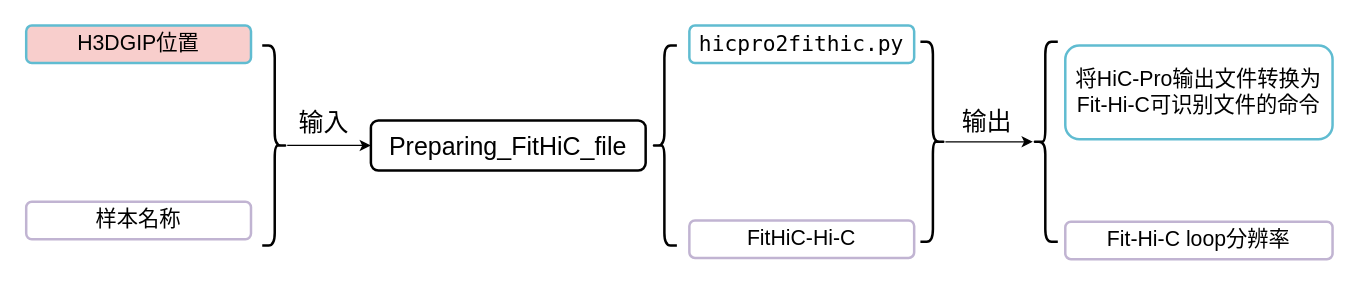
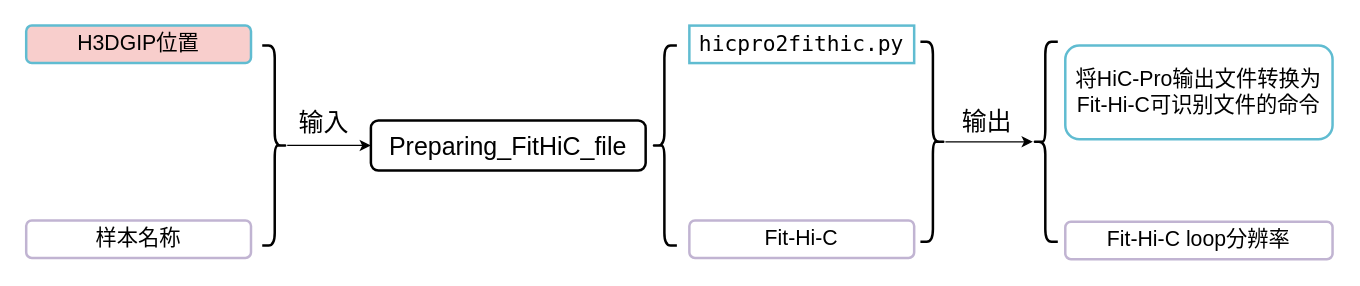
node "hicpro2fithic.py": shape rounded rectangle -> rectangle
node "样本名称": moved (138, 221) -> (138, 239)
node "FitHiC-Hi-C": label "FitHiC-Hi-C" -> "Fit-Hi-C"
